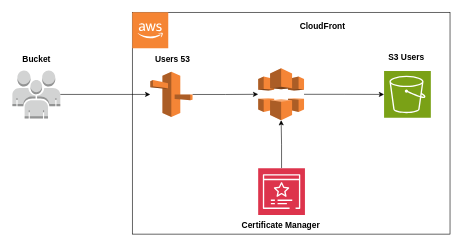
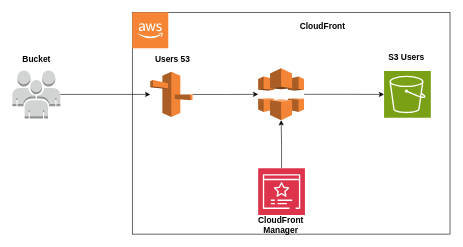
node "Certificate Manager": label "Certificate Manager" -> "CloudFront Manager"
